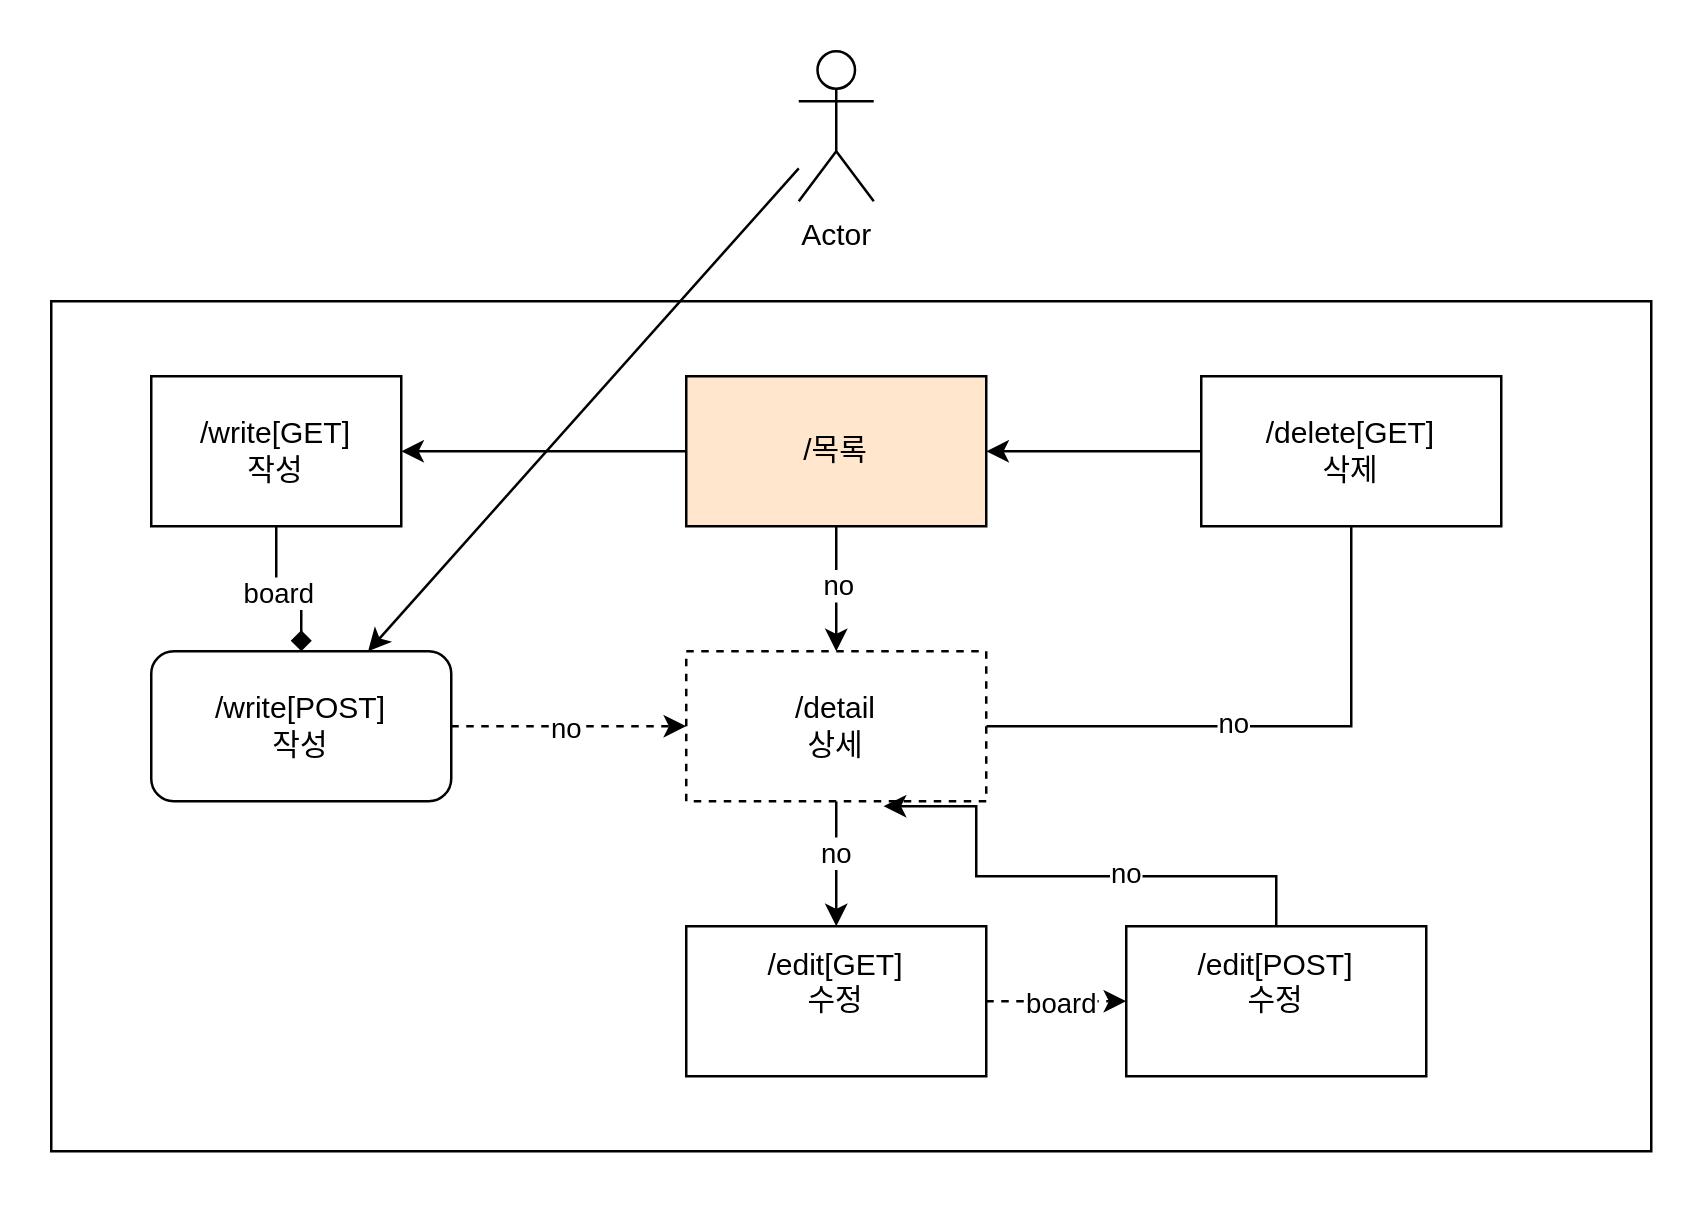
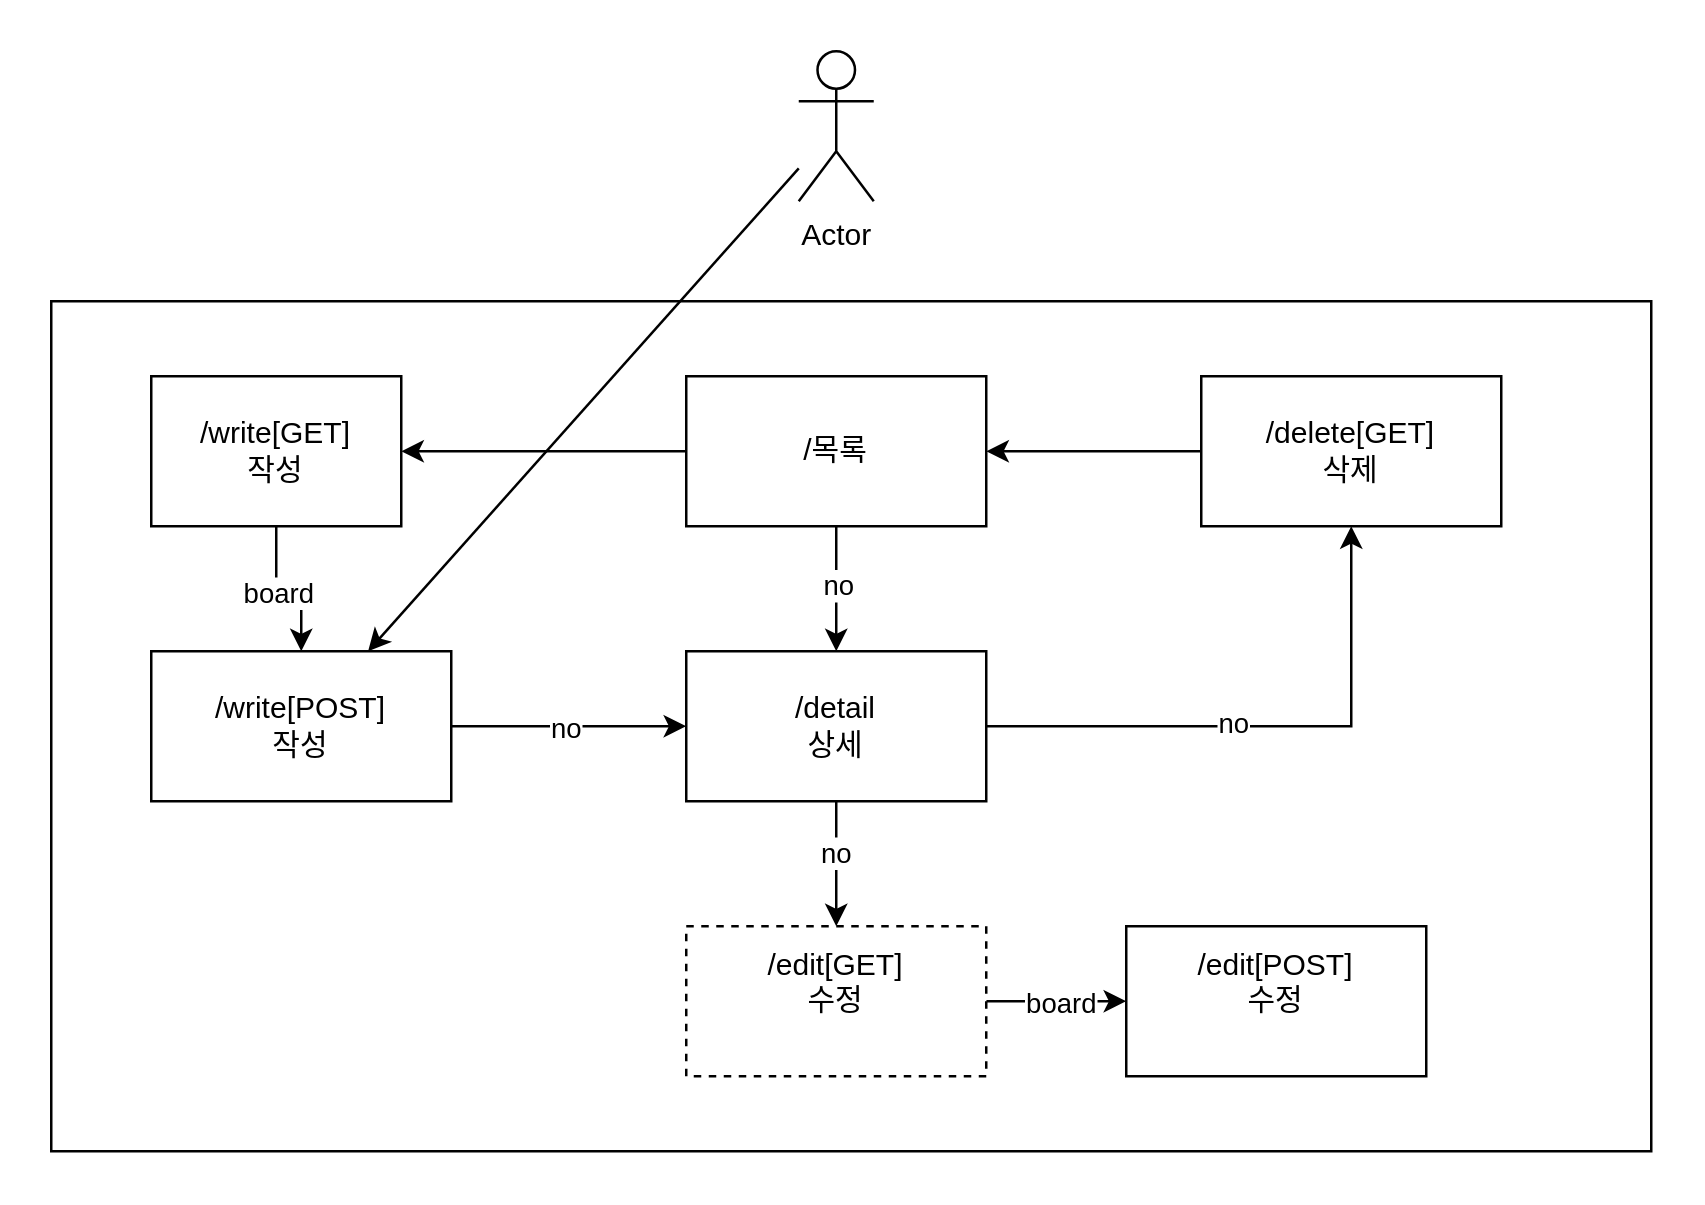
node "/목록": fillcolor #ffe6cc -> #ffffff
edge "/delete[GET] 삭제" -- "/detail 상세": arrowhead none -> classic
edge "/write[GET] 작성" -> "/write[POST] 작성": arrowhead diamond -> classic
node "/write[POST] 작성": shape rounded rectangle -> rectangle
edge "/write[POST] 작성" -> "/detail 상세": style dashed -> solid
node "/detail 상세": style dashed -> solid
edge "/edit[POST] 수정" -> "/detail 상세": removed, label "no"
node "/edit[GET] 수정": style solid -> dashed
edge "/edit[GET] 수정" -> "/edit[POST] 수정": style dashed -> solid
